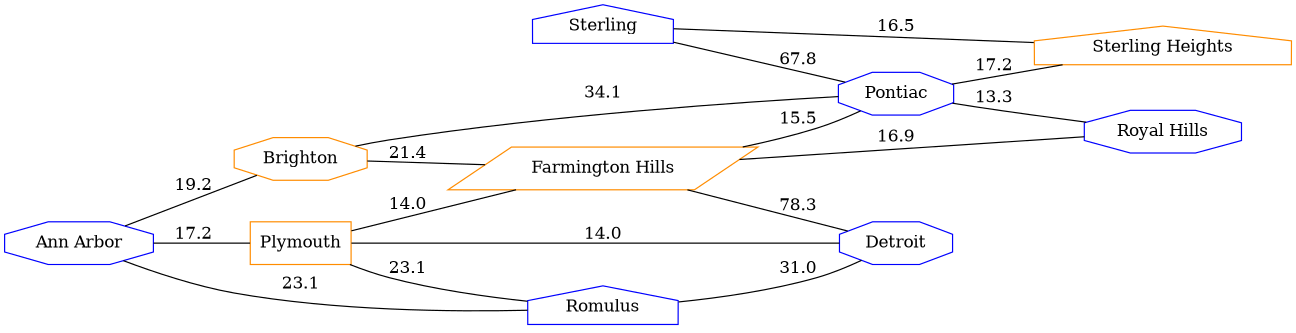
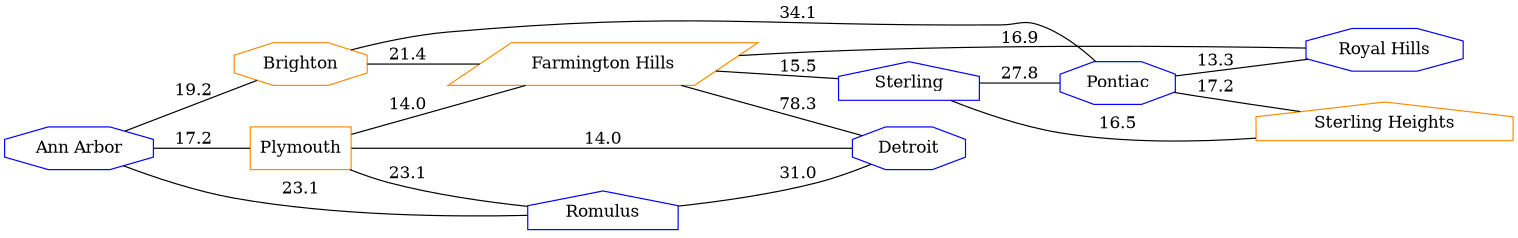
edge "Sterling" -- "Pontiac": label "67.8" -> "27.8"
edge "Pontiac" -- "Farmington Hills": now "Sterling" -- "Farmington Hills"
